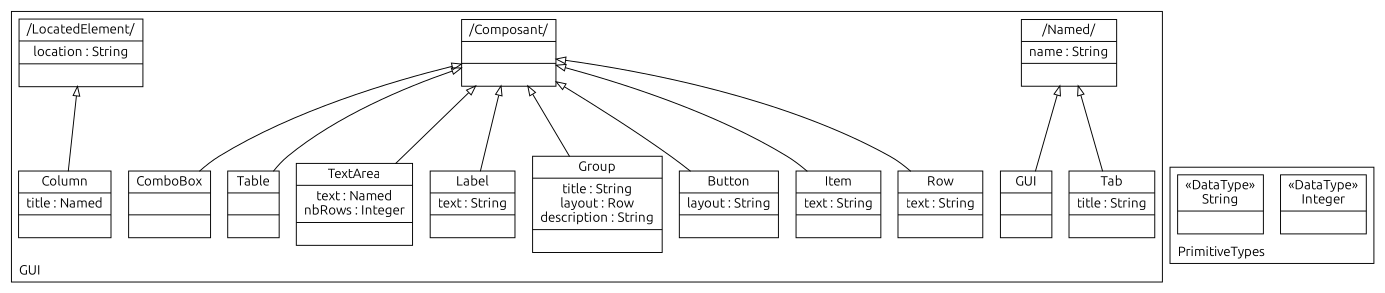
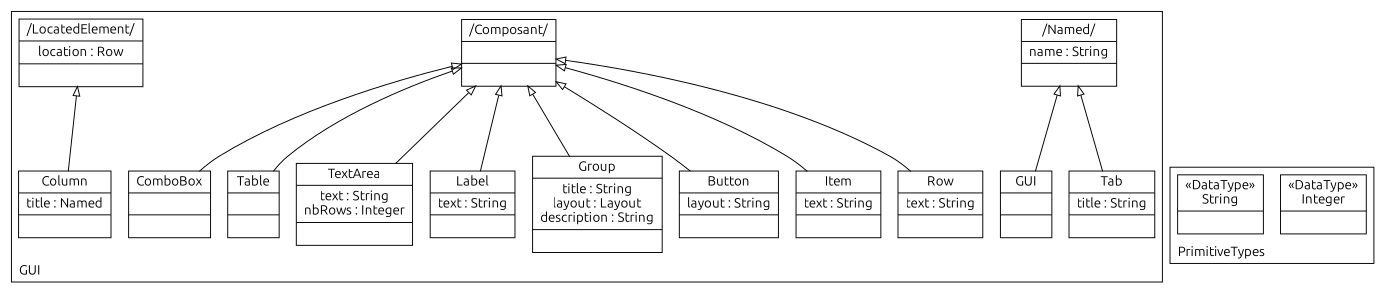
node "/LocatedElement/": text "location : String" -> "location : Row"
node "TextArea": text "text : Named" -> "text : String"
node "Group": text "layout : Row" -> "layout : Layout"
